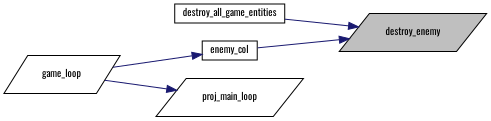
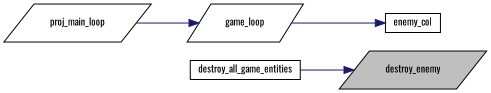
edge "enemy_col" -> "destroy_enemy": removed
edge "game_loop" -> "proj_main_loop": reversed
